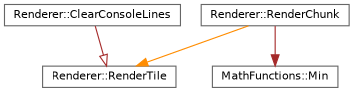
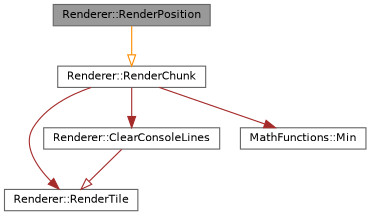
node "Renderer::RenderPosition": added
edge "Renderer::RenderChunk" -> "Renderer::RenderTile": color darkorange -> brown
edge "Renderer::RenderChunk" -> "Renderer::ClearConsoleLines": added
